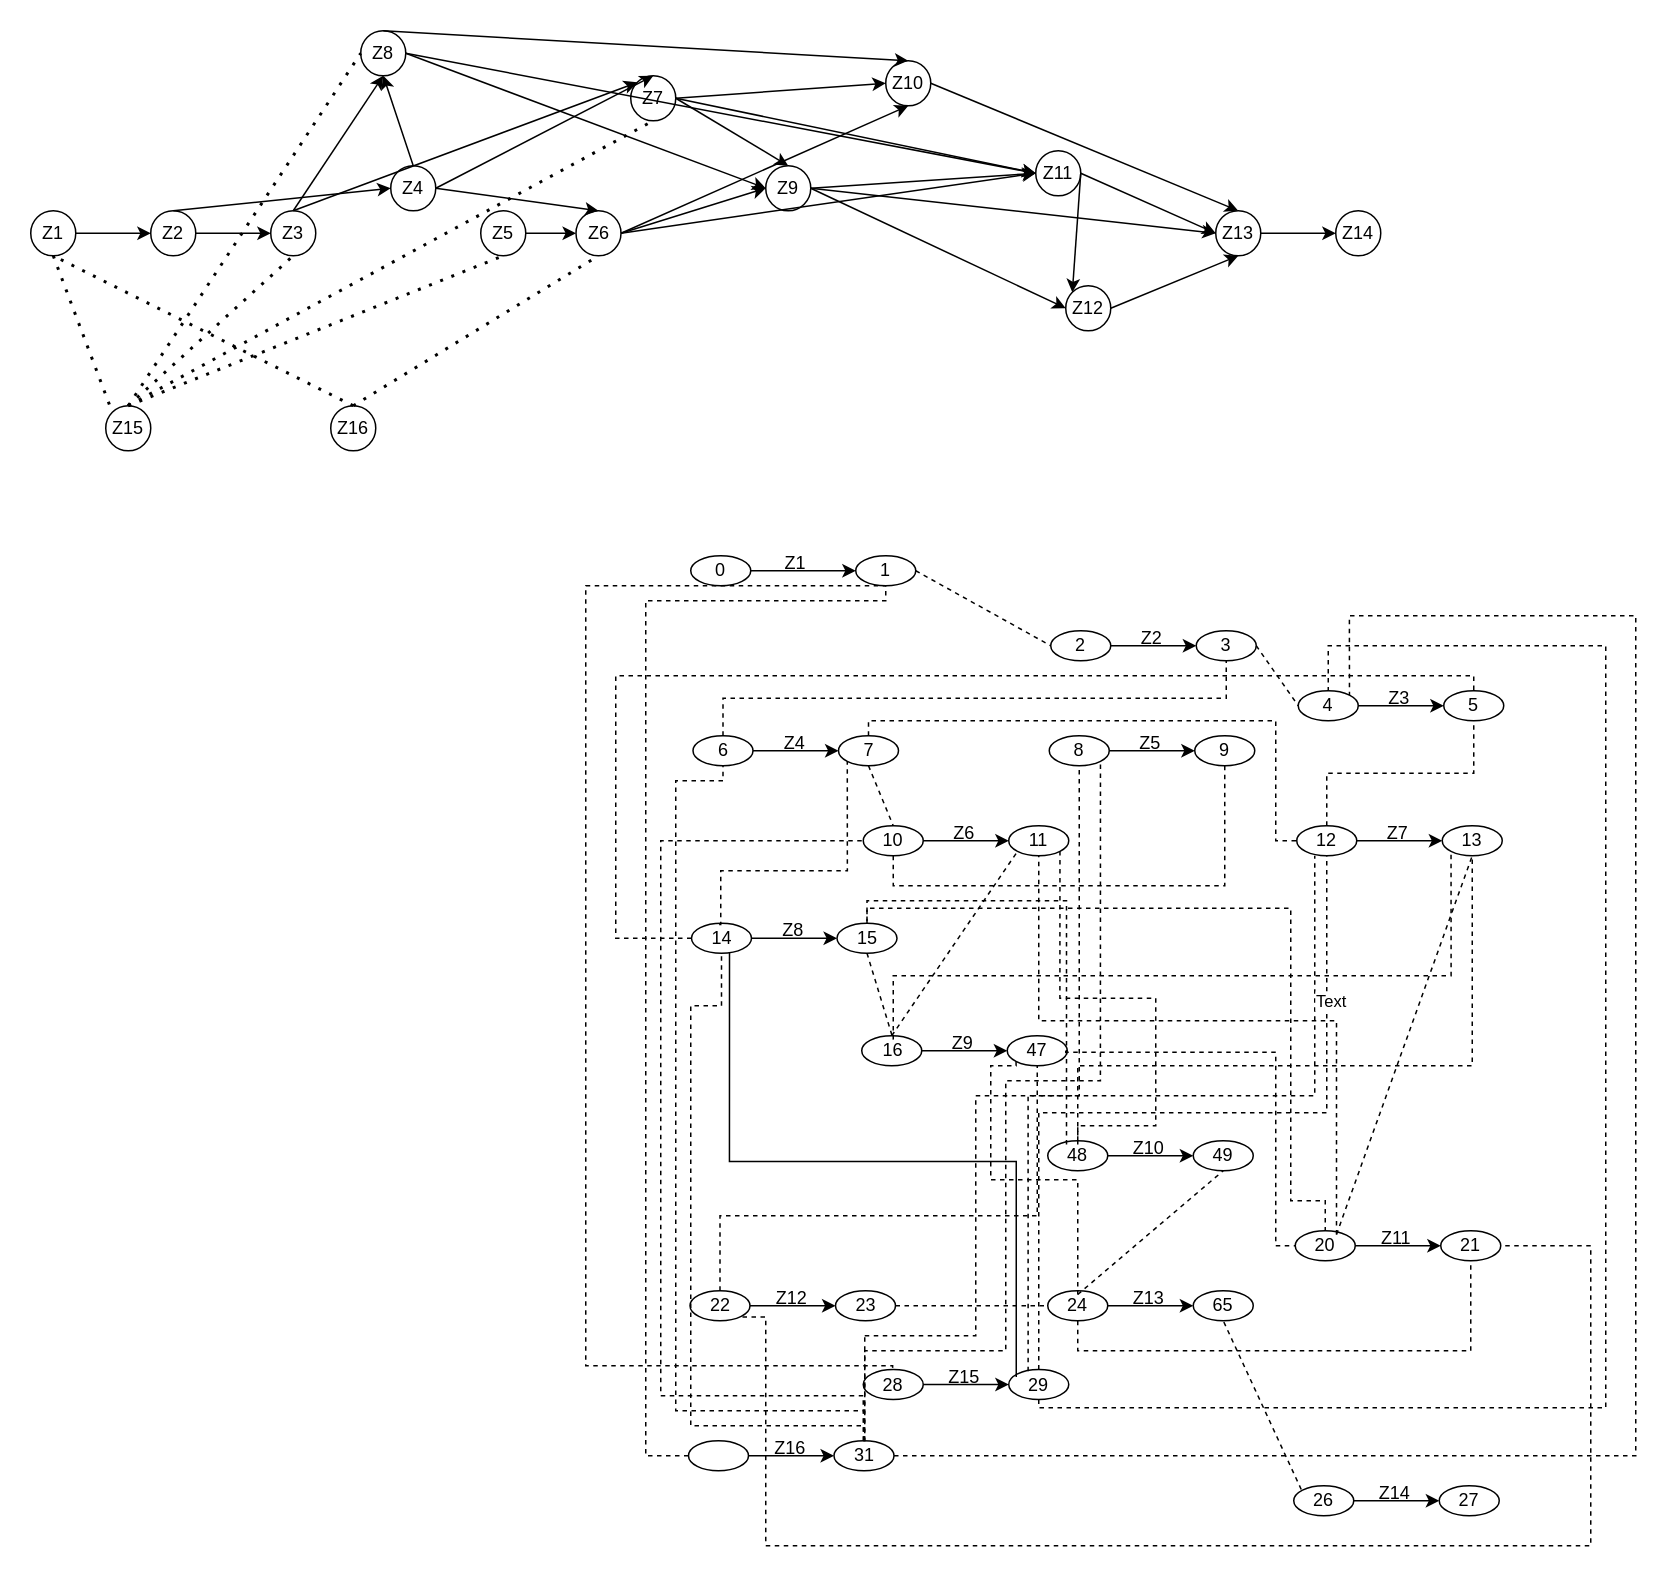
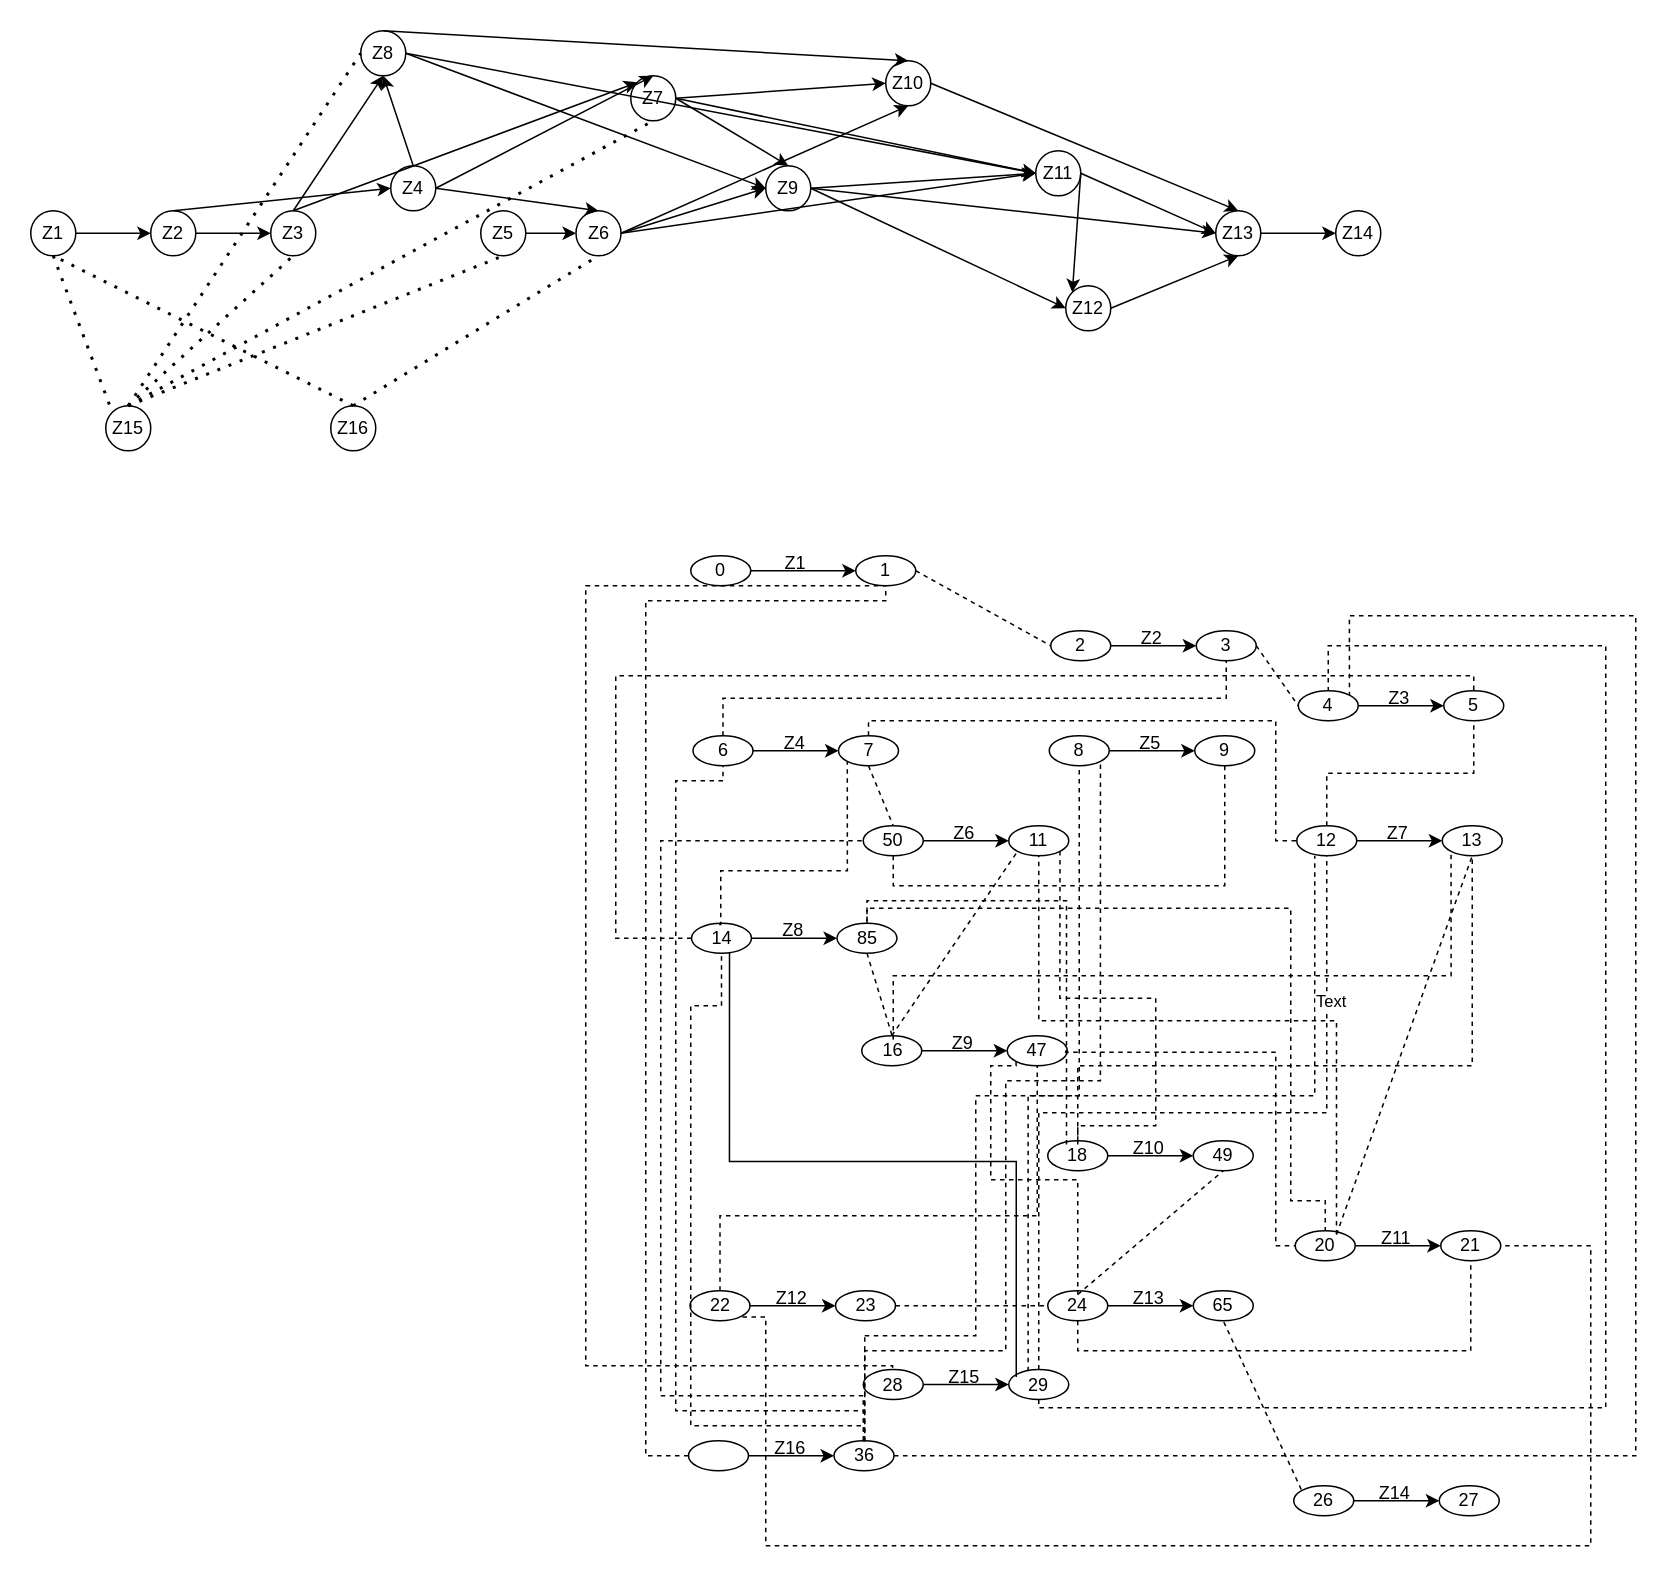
node "10": label "10" -> "50"
node "15": label "15" -> "85"
node "48": label "48" -> "18"
node "31": label "31" -> "36"
